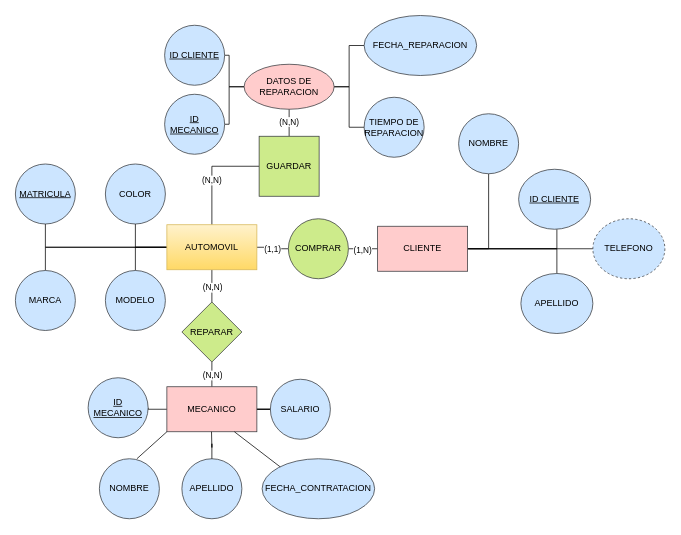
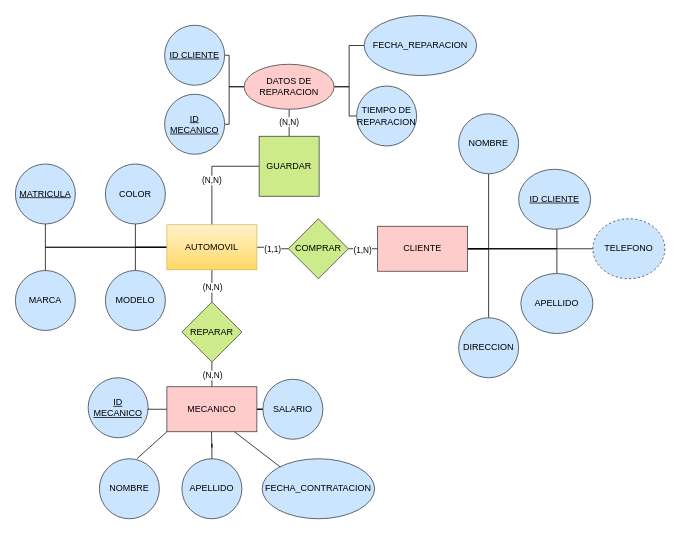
node "TIEMPO DE REPARACION": moved (394, 127) -> (387, 116)
node "COMPRAR": shape ellipse -> diamond
edge "CLIENTE" -- "DIRECCION": added
node "DIRECCION": added
node "SALARIO": moved (300, 409) -> (293, 409)
